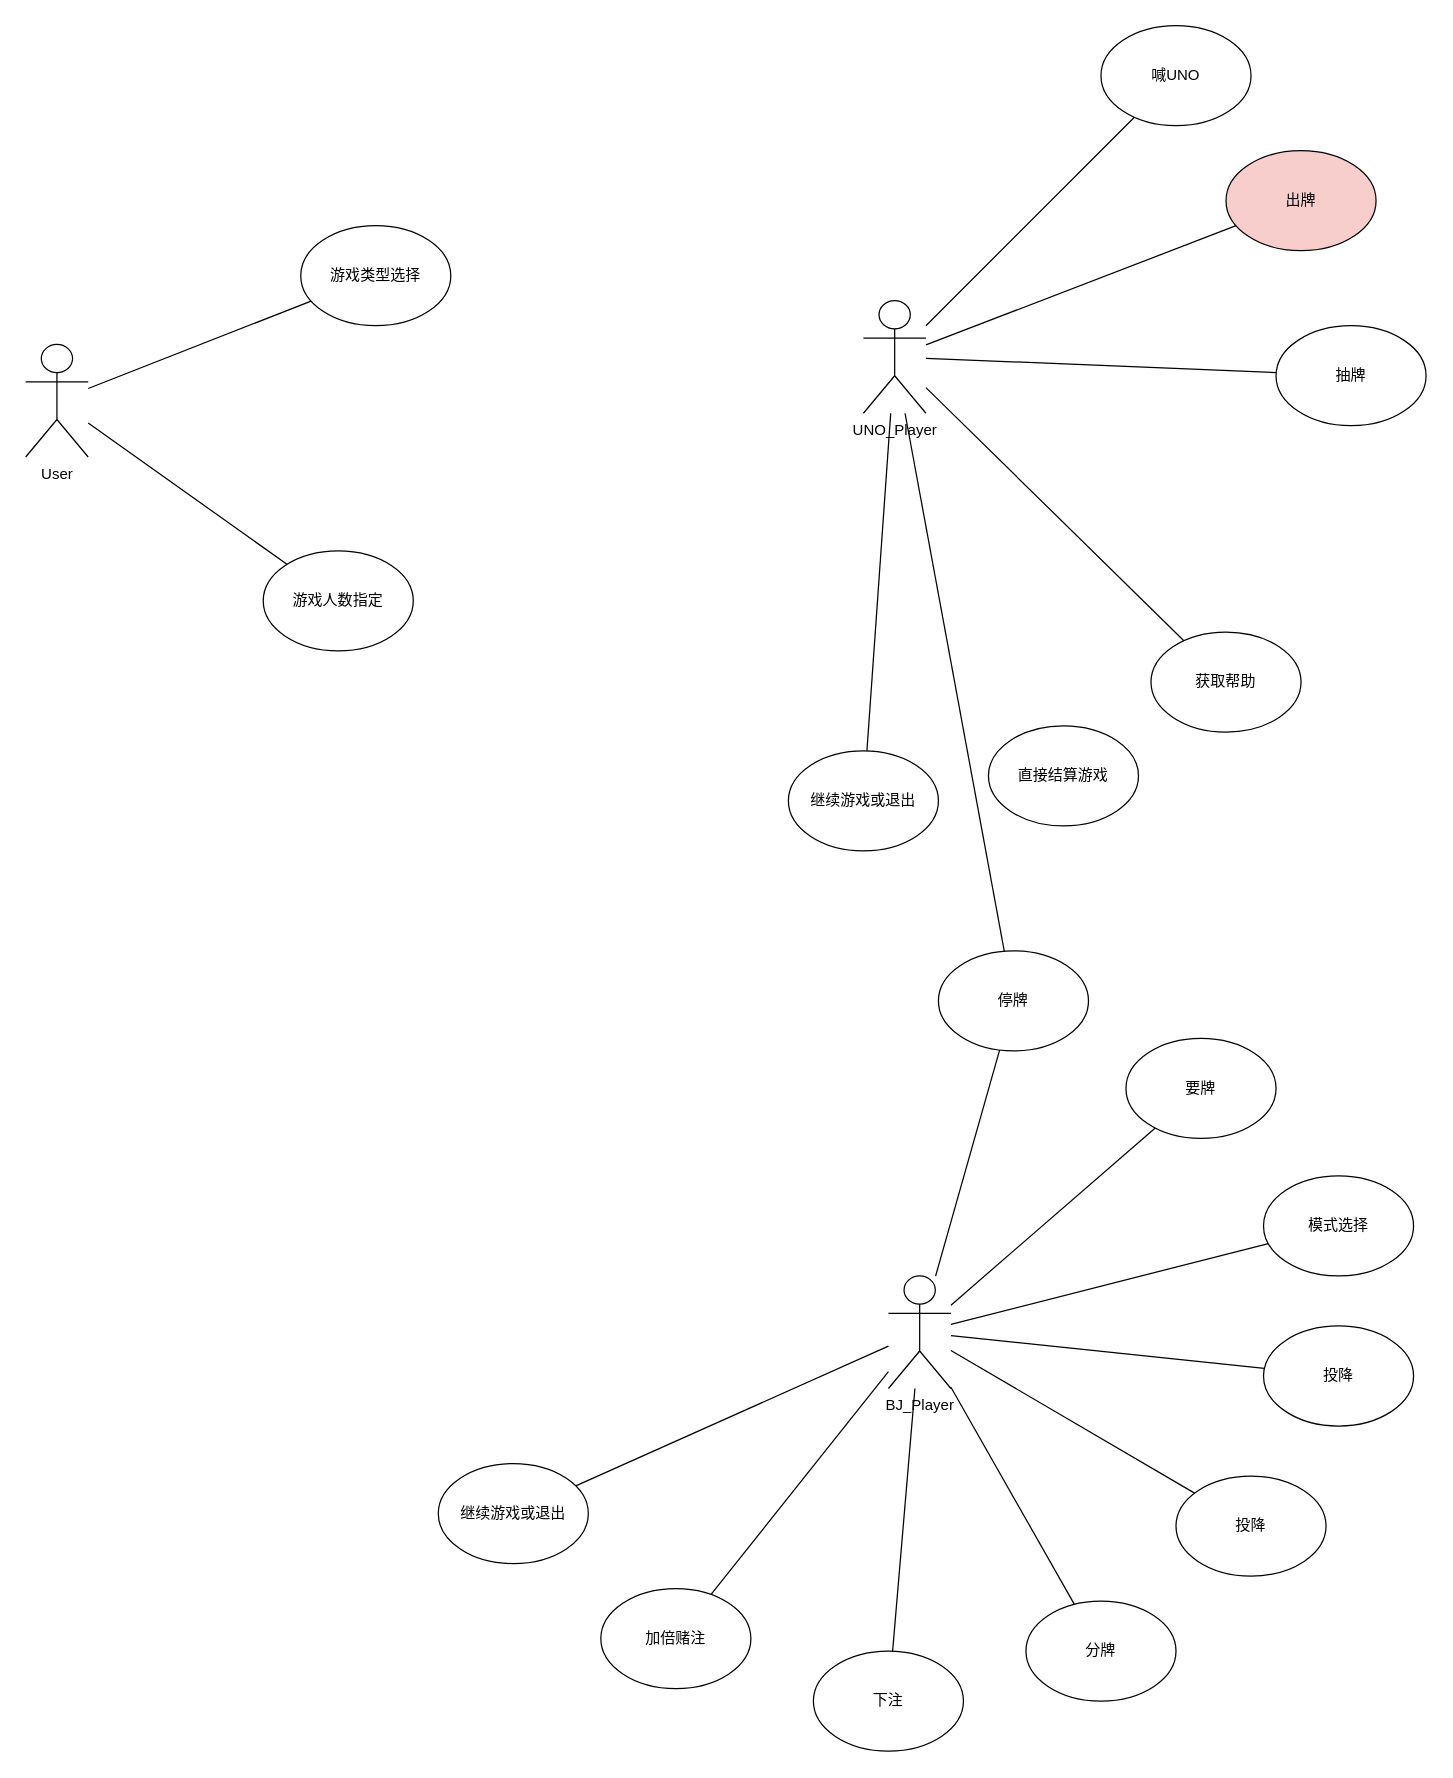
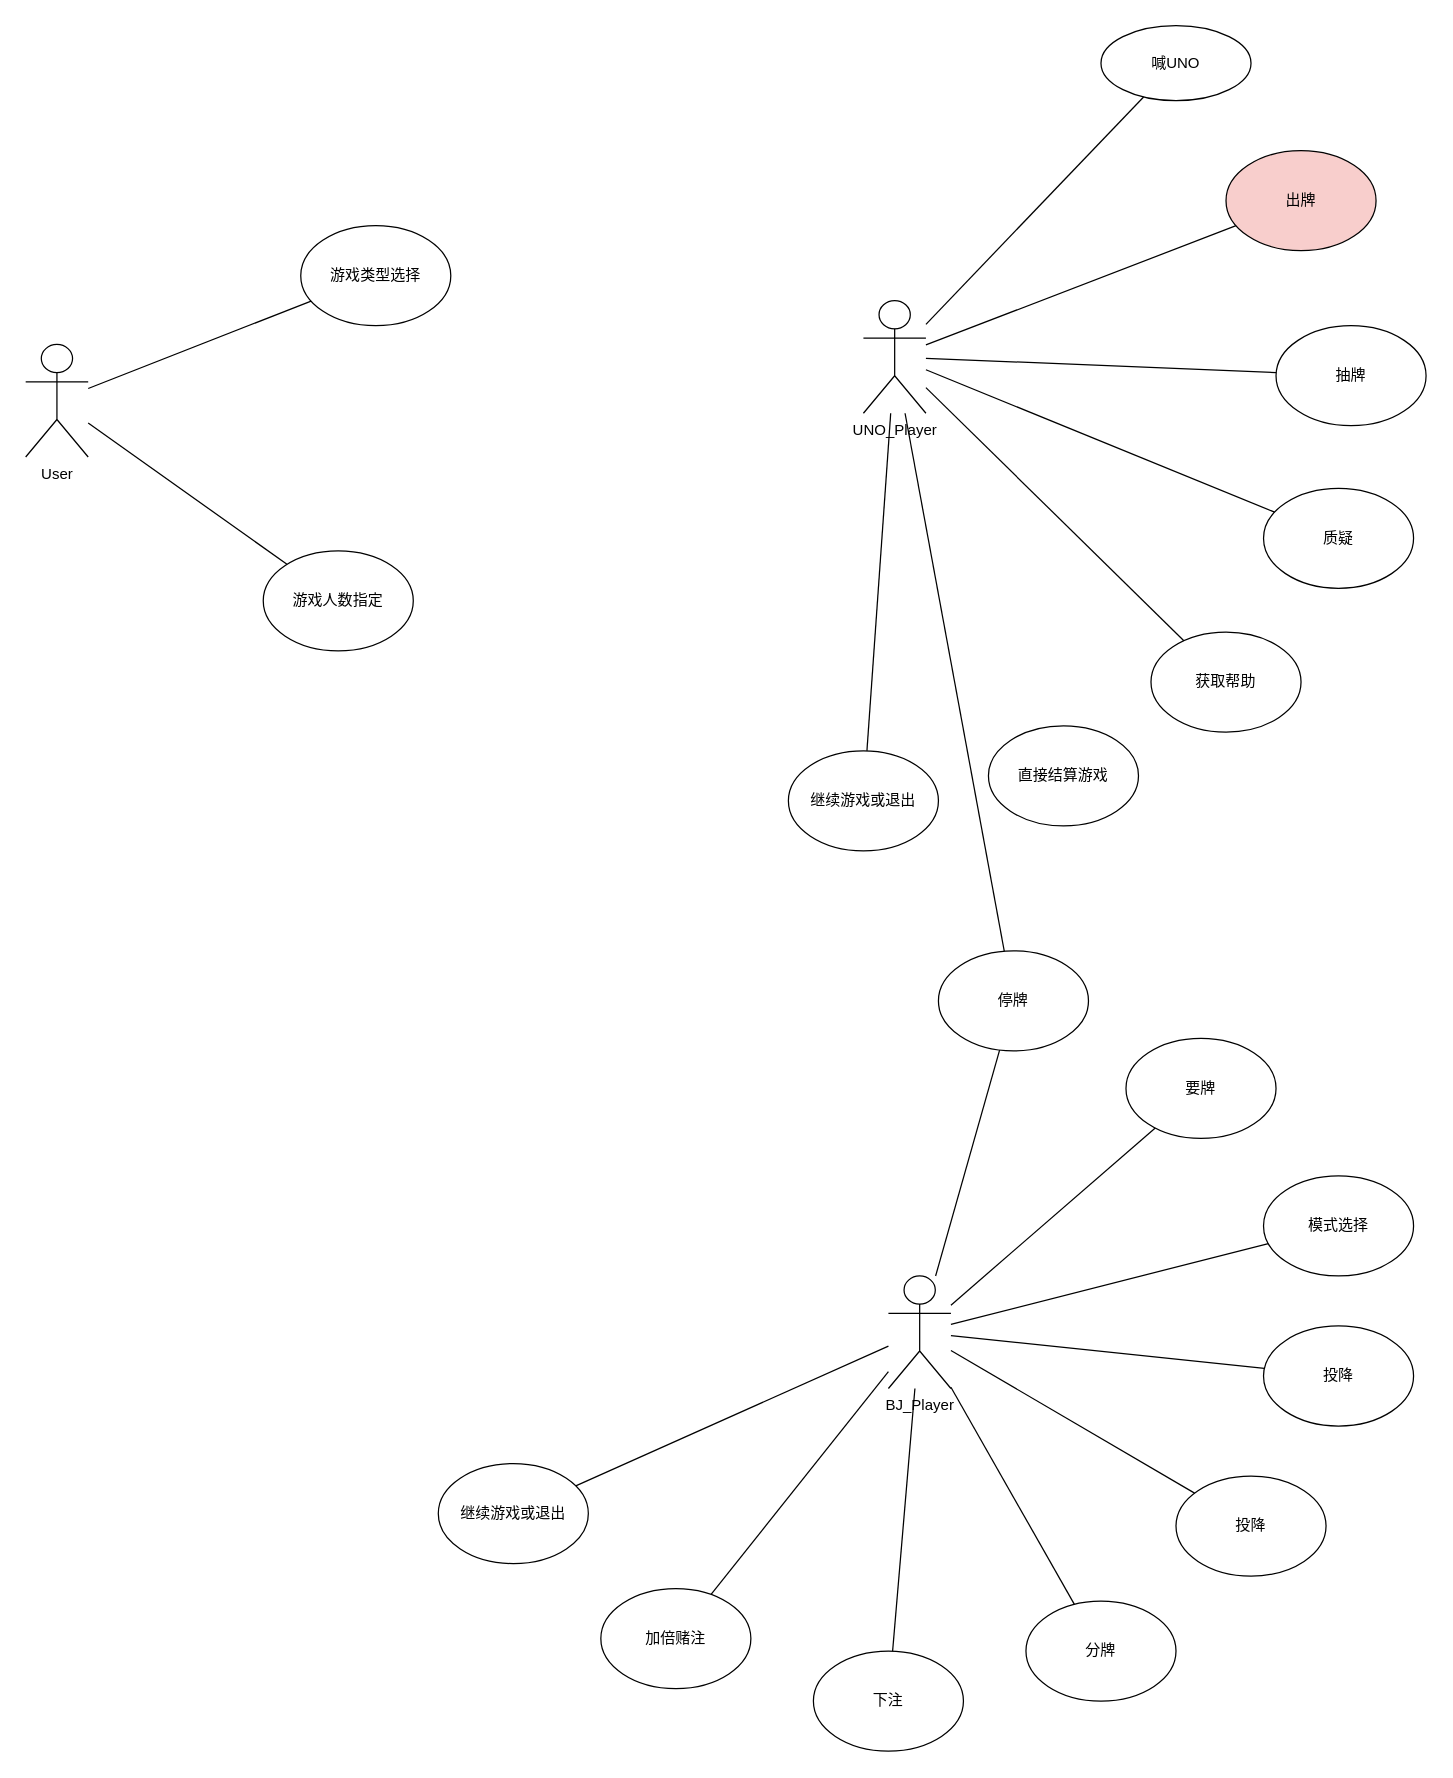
node "喊UNO": size 150x100 -> 150x75
edge "UNO_Player" -- "质疑": added
node "质疑": added
